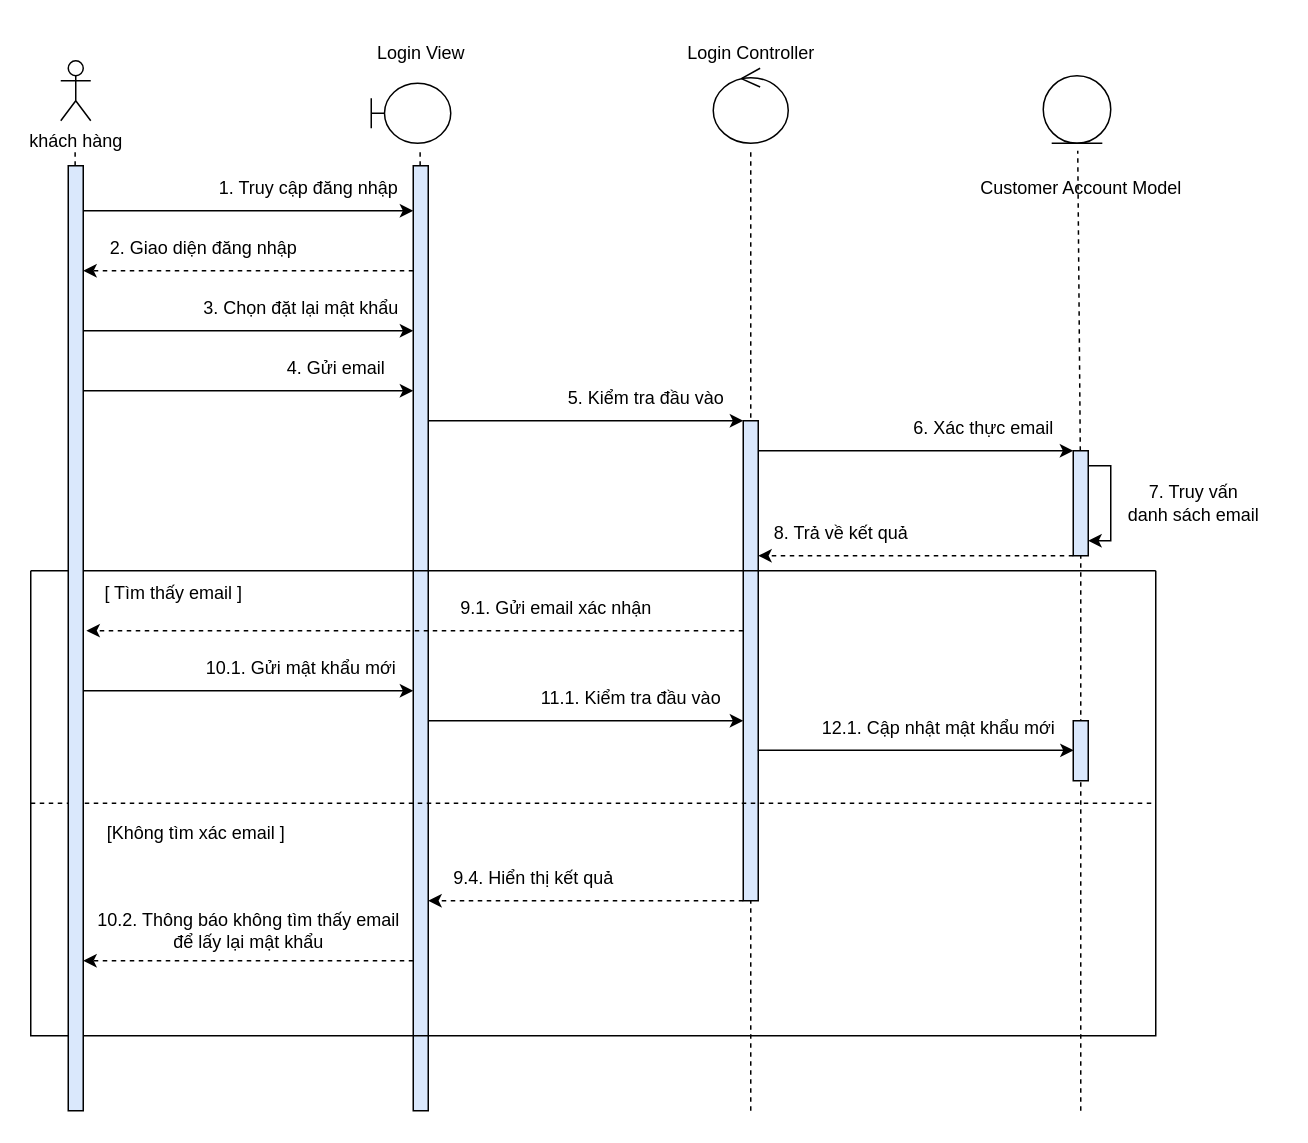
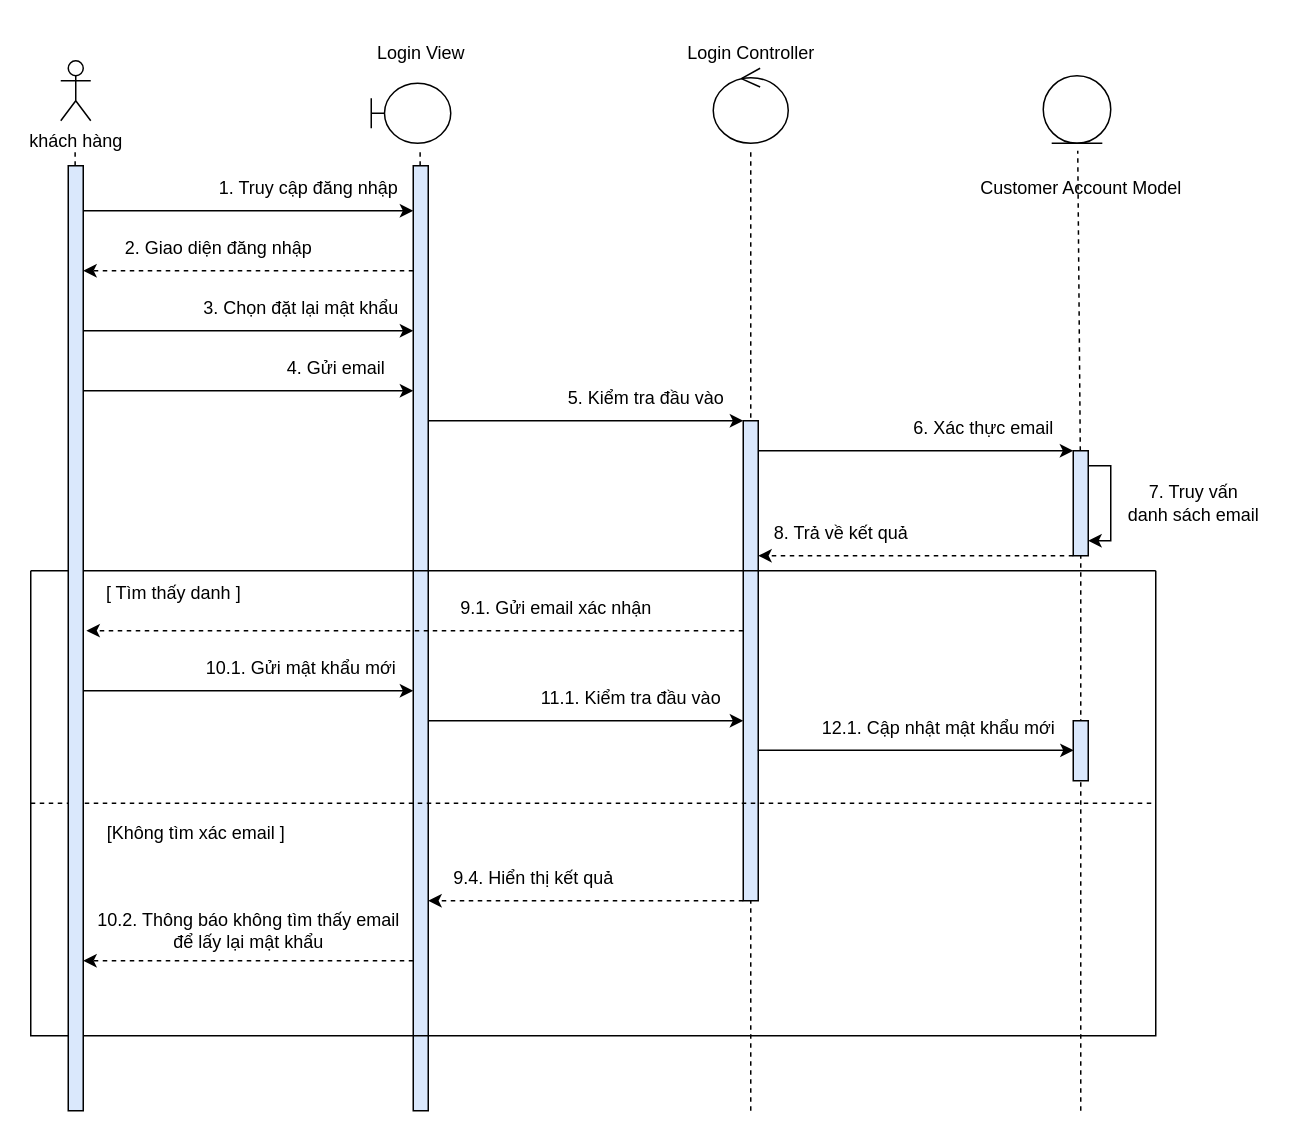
node "2. Giao diện đăng nhập": moved (203, 248) -> (218, 248)
node "[ Tìm thấy email ]": label "[ Tìm thấy email ]" -> "[ Tìm thấy danh ]"
